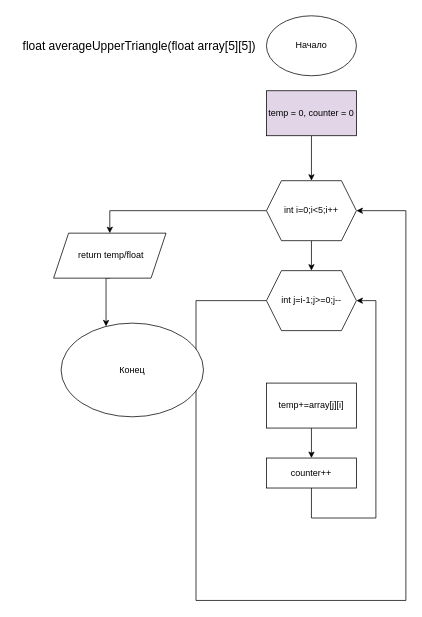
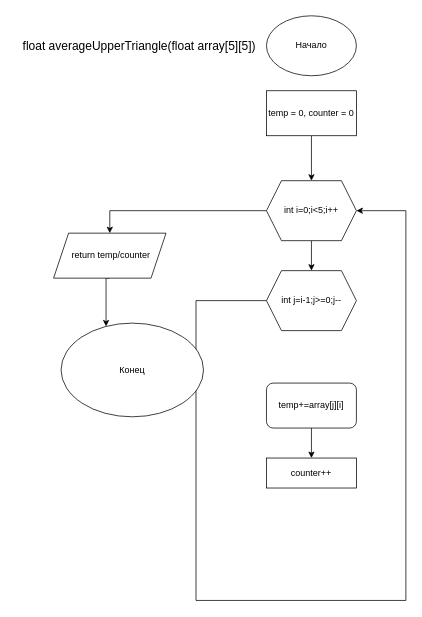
node "temp = 0, counter = 0": fillcolor #e1d5e7 -> #ffffff
node "return temp/float": label "return temp/float" -> "return temp/counter"
node "temp+=array[j][i]": shape rectangle -> rounded rectangle
edge "counter++" -> "int j=i-1;j>=0;j--": removed
